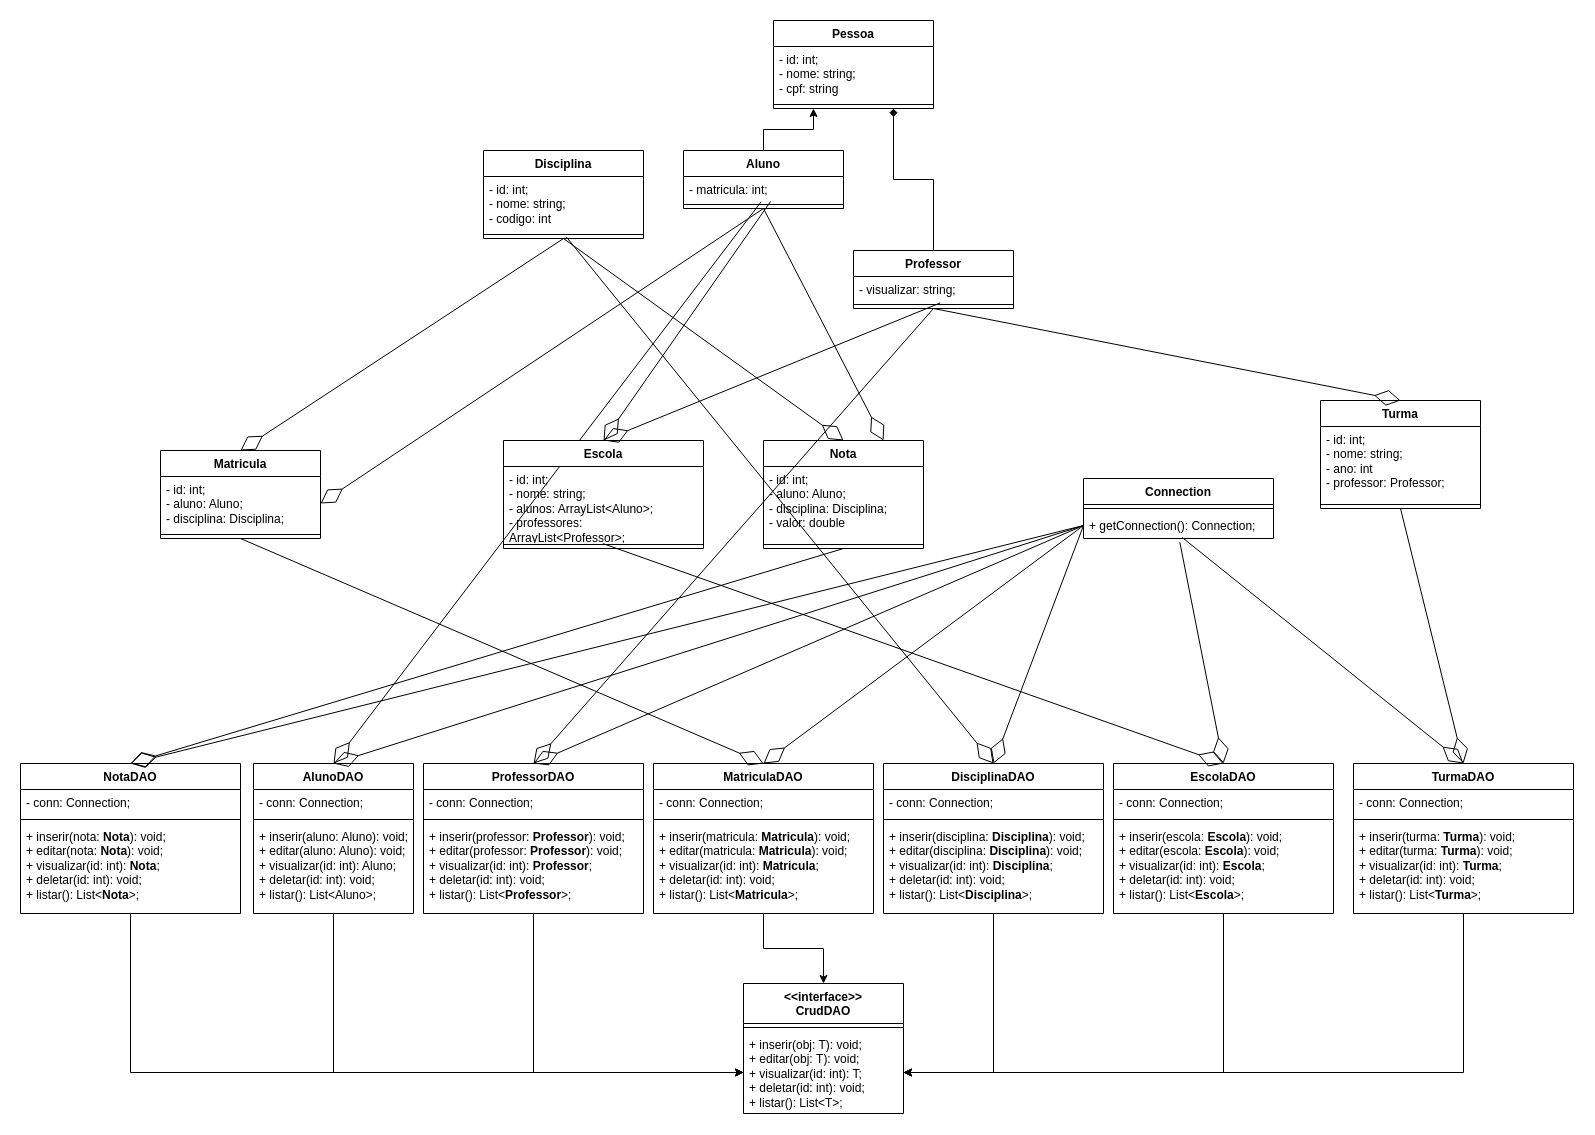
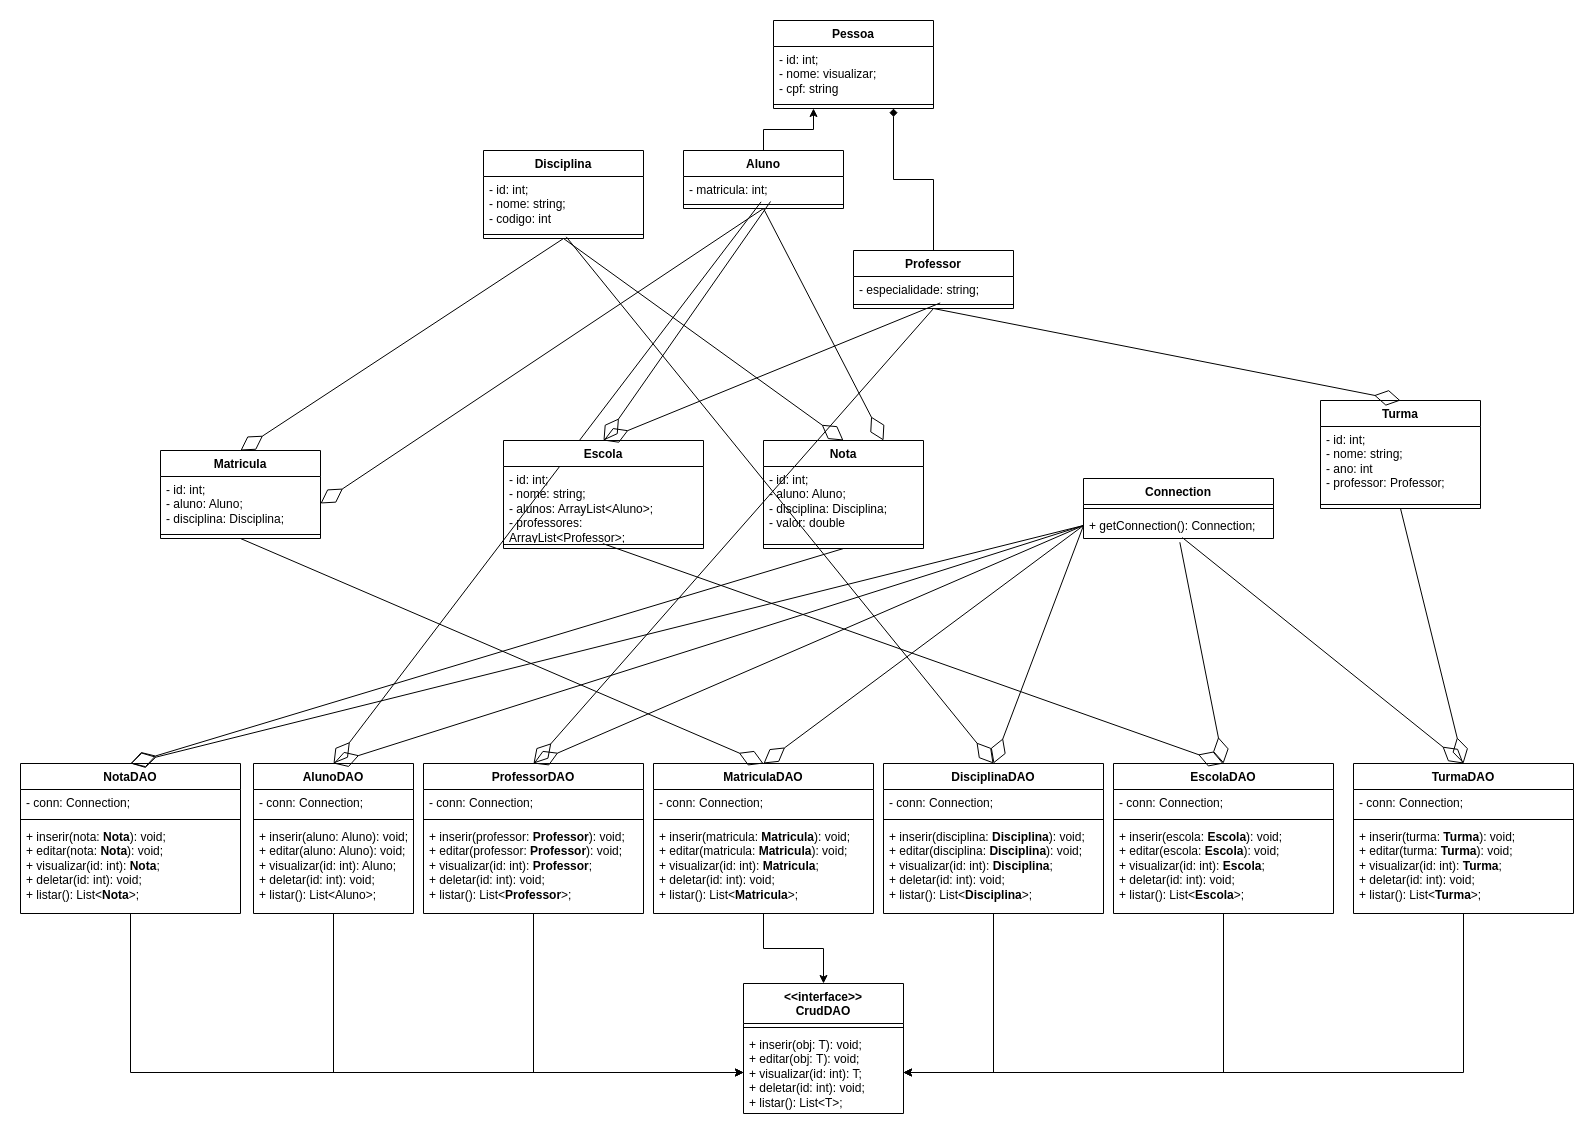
node "- id: int; - nome: string; - cpf: string": label "- id: int; - nome: string; - cpf: string" -> "- id: int; - nome: visualizar; - cpf: string"
node "- visualizar: string;": label "- visualizar: string;" -> "- especialidade: string;"
